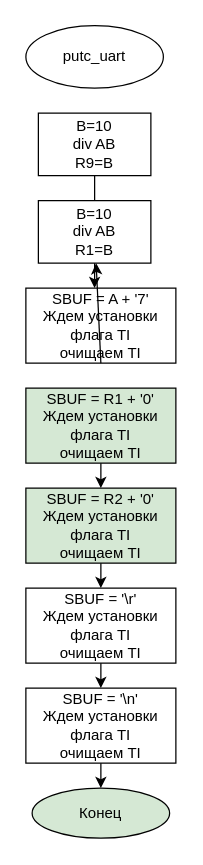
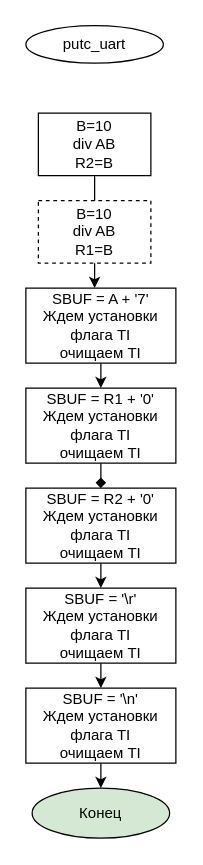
node "putc_uart": size 138x63 -> 138x38
node "B=10 div AB R9=B": label "B=10 div AB R9=B" -> "B=10 div AB R2=B"
node "B=10 div AB R1=B": style solid -> dashed
edge "SBUF = A + '7' Ждем установки флага TI очищаем TI" -> "B=10 div AB R1=B": now "SBUF = A + '7' Ждем установки флага TI очищаем TI" -> "SBUF = R1 + '0' Ждем установки флага TI очищаем TI"
node "SBUF = R1 + '0' Ждем установки флага TI очищаем TI": fillcolor #d5e8d4 -> #ffffff
edge "SBUF = R1 + '0' Ждем установки флага TI очищаем TI" -> "SBUF = R2 + '0' Ждем установки флага TI очищаем TI": arrowhead classic -> diamond
node "SBUF = R2 + '0' Ждем установки флага TI очищаем TI": fillcolor #d5e8d4 -> #ffffff
